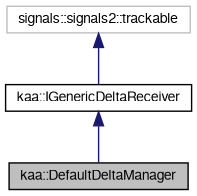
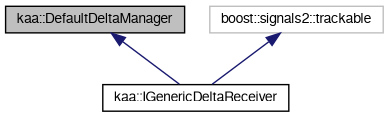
node "signals::signals2::trackable": label "signals::signals2::trackable" -> "boost::signals2::trackable"
edge "kaa::DefaultDeltaManager" -> "kaa::IGenericDeltaReceiver": reversed
